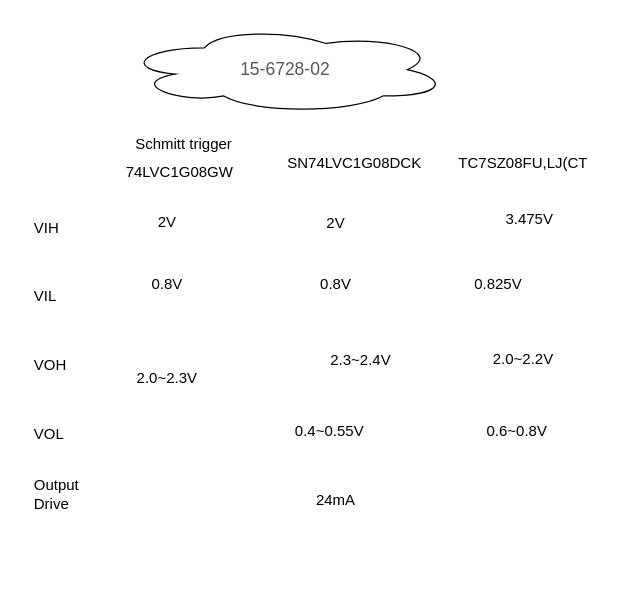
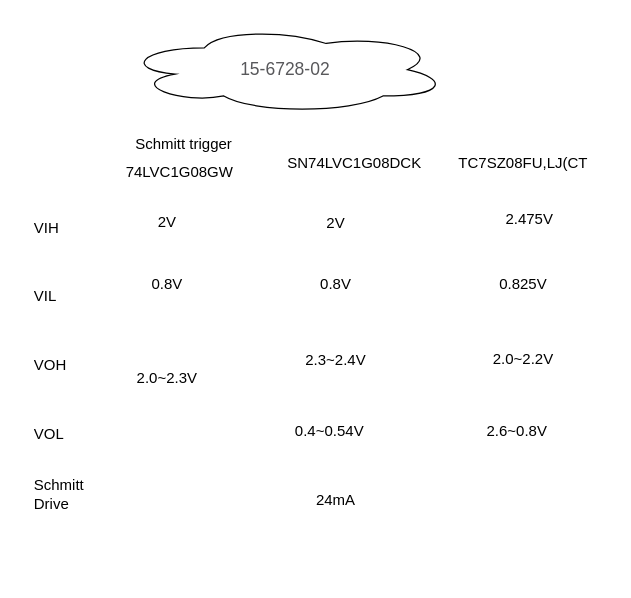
node "3.475V": label "3.475V" -> "2.475V"
node "0.825V": moved (498, 284) -> (523, 284)
node "2.3~2.4V": moved (361, 361) -> (336, 361)
node "0.4~0.55V": label "0.4~0.55V" -> "0.4~0.54V"
node "0.6~0.8V": label "0.6~0.8V" -> "2.6~0.8V"
node "Output Drive": label "Output Drive" -> "Schmitt Drive"
